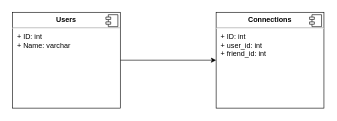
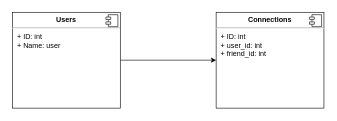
node "Users + ID: int + Name: varchar": label "Users + ID: int + Name: varchar" -> "Users + ID: int + Name: user"
